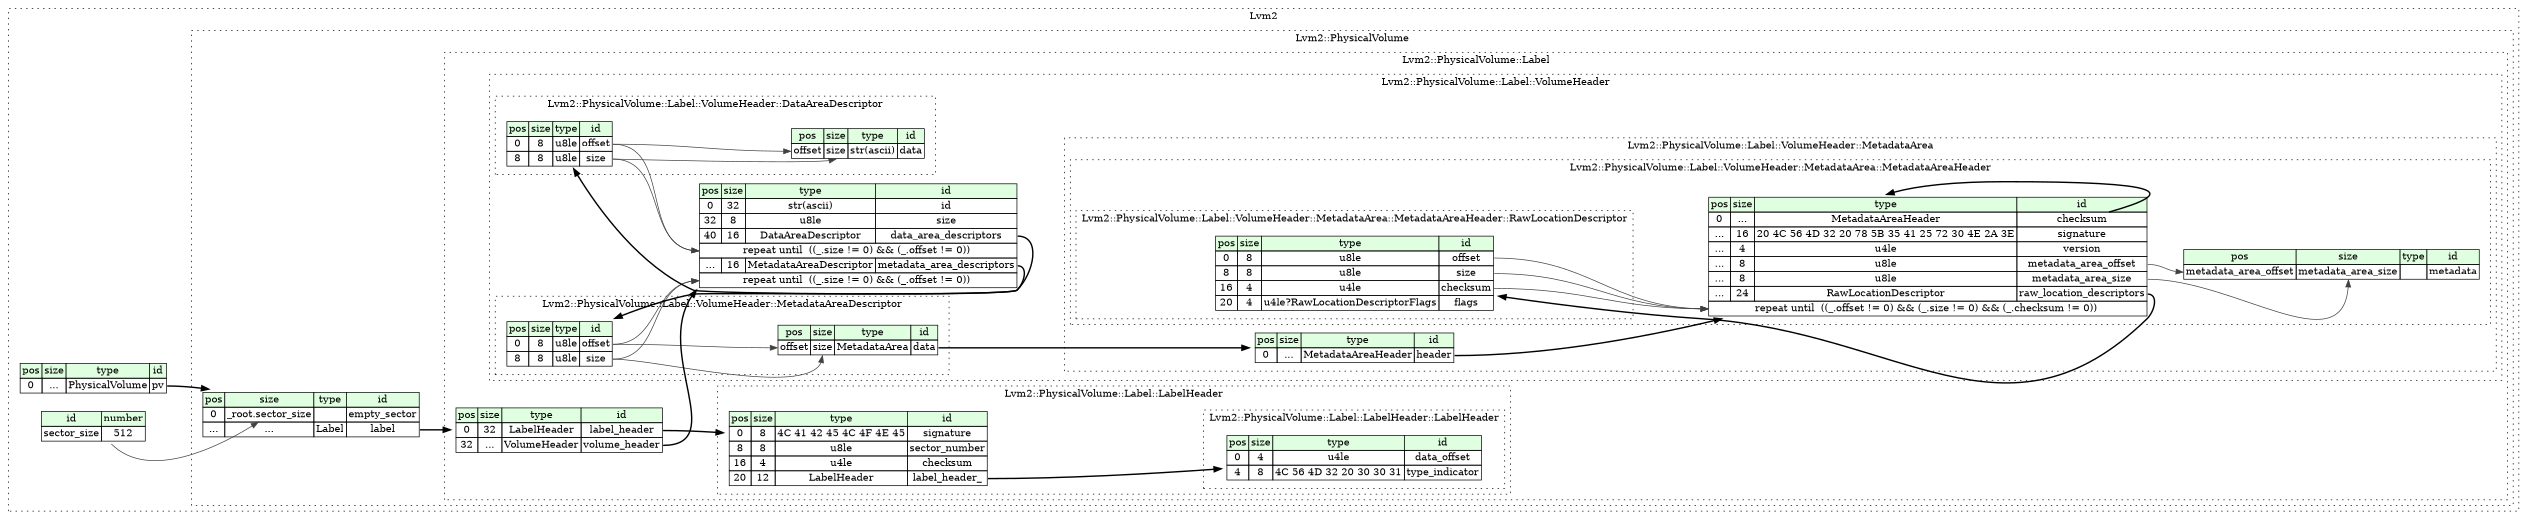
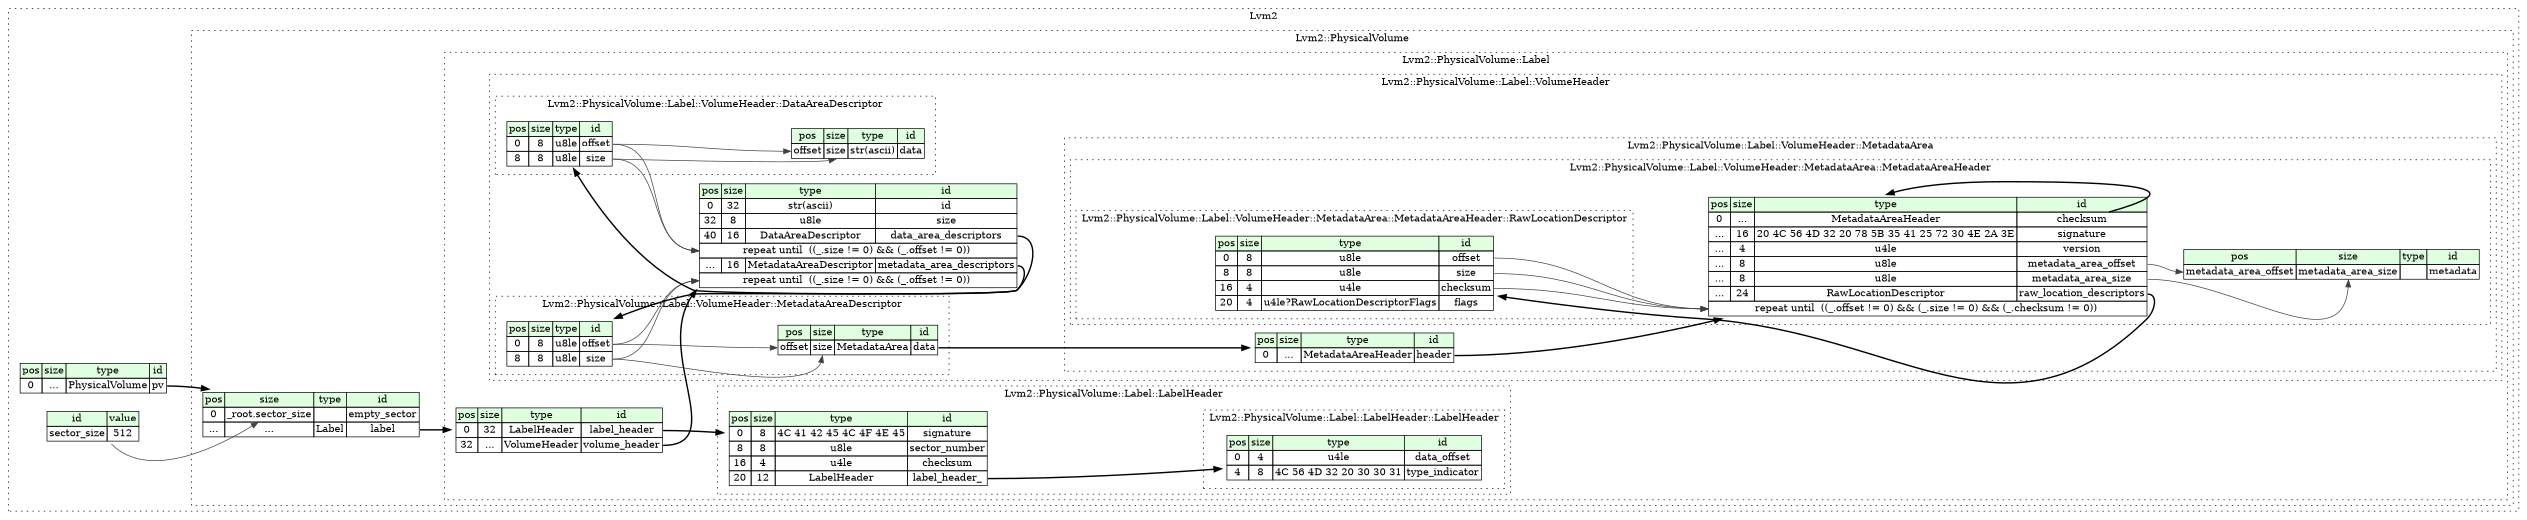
node "id": text "number" -> "value"
